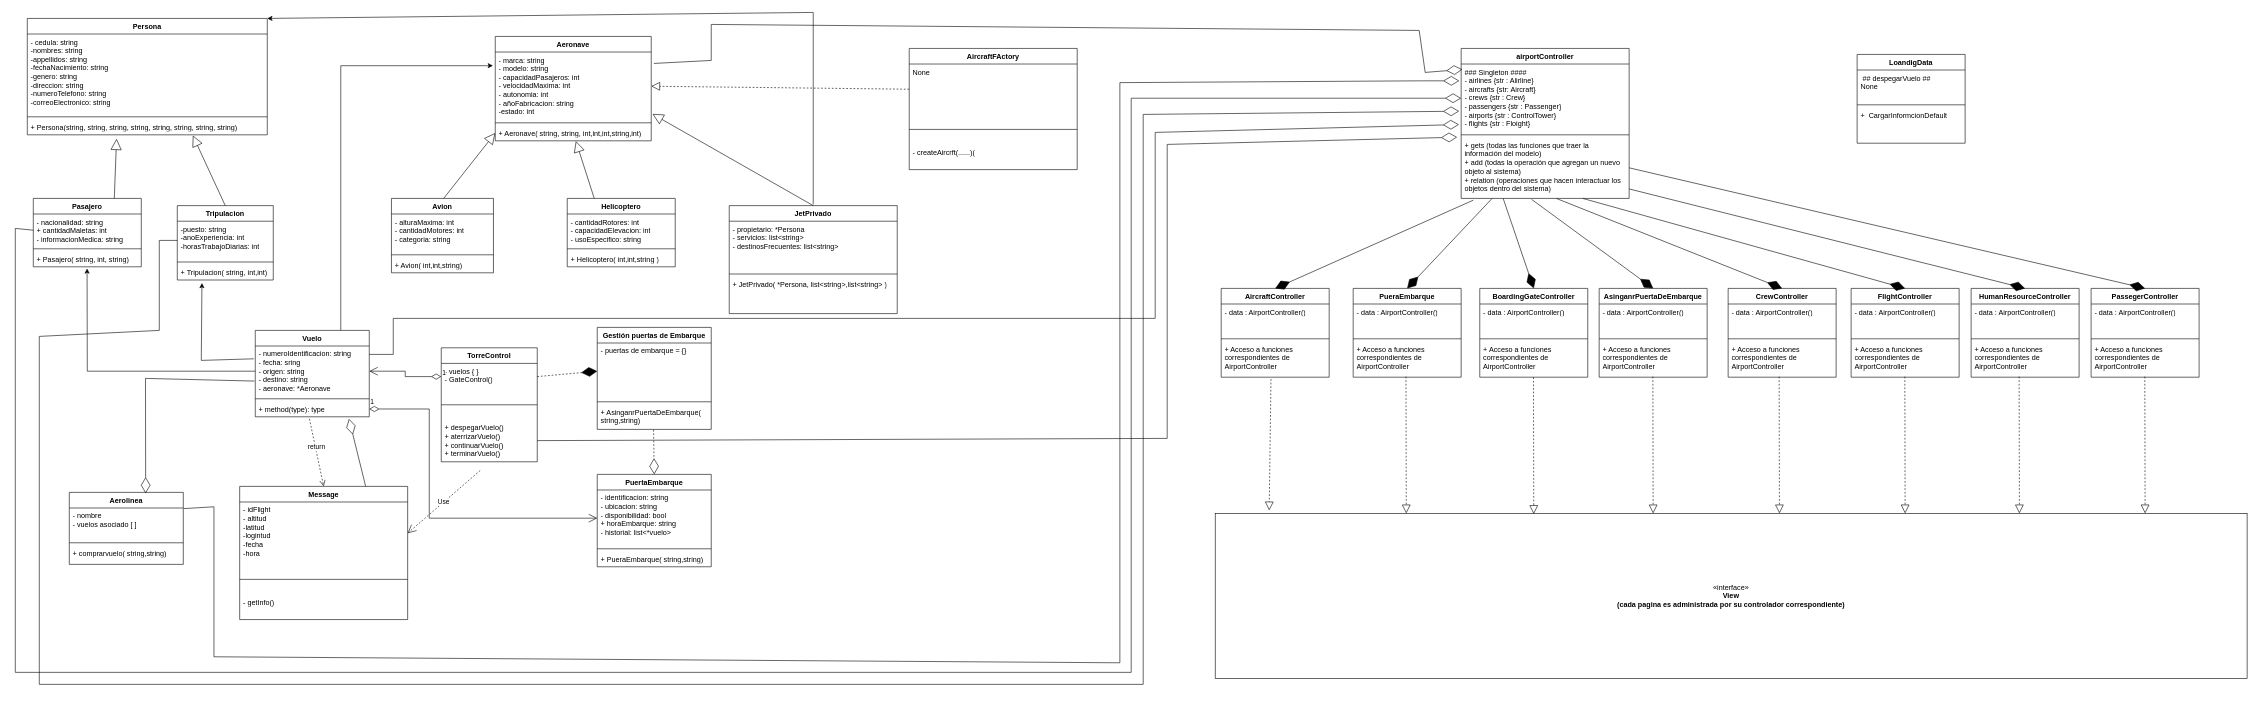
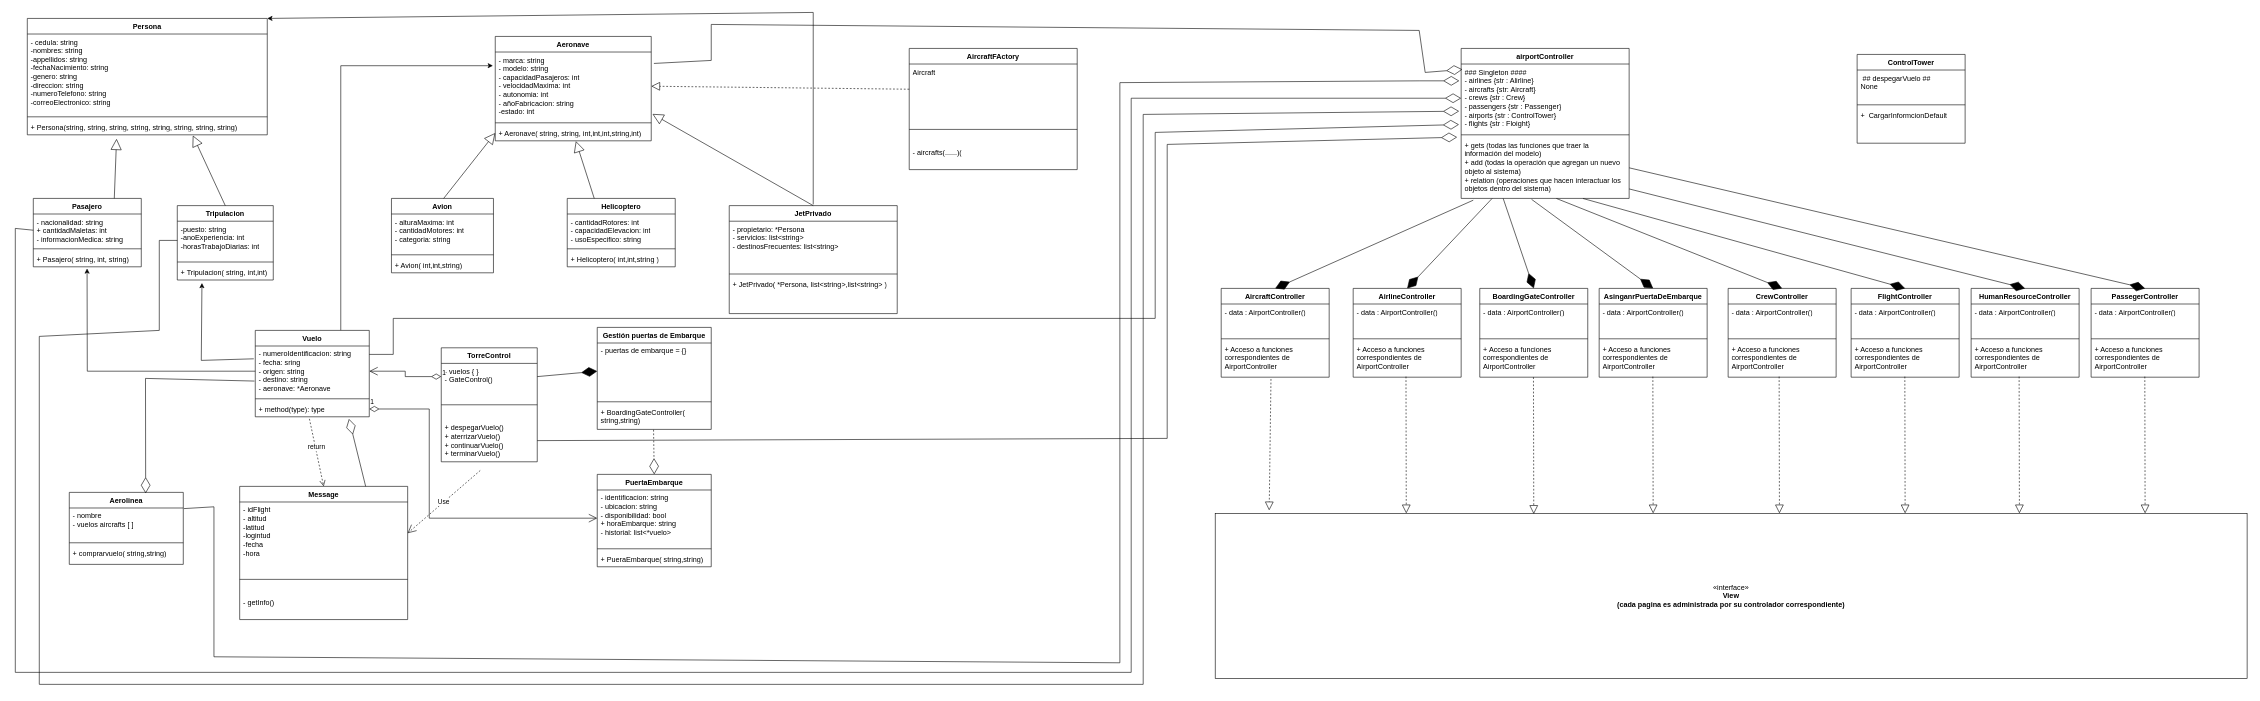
node "LoandigData": label "LoandigData" -> "ControlTower"
node "None": label "None" -> "Aircraft"
node "- createAircrft(......)(": label "- createAircrft(......)(" -> "- aircrafts(......)("
node "PueraEmbarque": label "PueraEmbarque" -> "AirlineController"
edge "- vuelos { } - GateControl()" -> "- puertas de embarque = {}": style dashed -> solid
node "+ AsinganrPuertaDeEmbarque( string,string)": label "+ AsinganrPuertaDeEmbarque( string,string)" -> "+ BoardingGateController( string,string)"
node "- nombre - vuelos asociado [ ]": label "- nombre - vuelos asociado [ ]" -> "- nombre - vuelos aircrafts [ ]"
